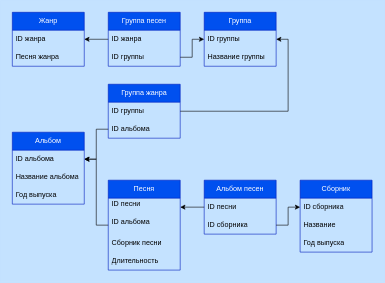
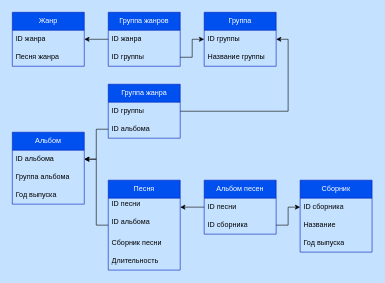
node "Группа песен": label "Группа песен" -> "Группа жанров"
node "Название альбома": label "Название альбома" -> "Группа альбома"
